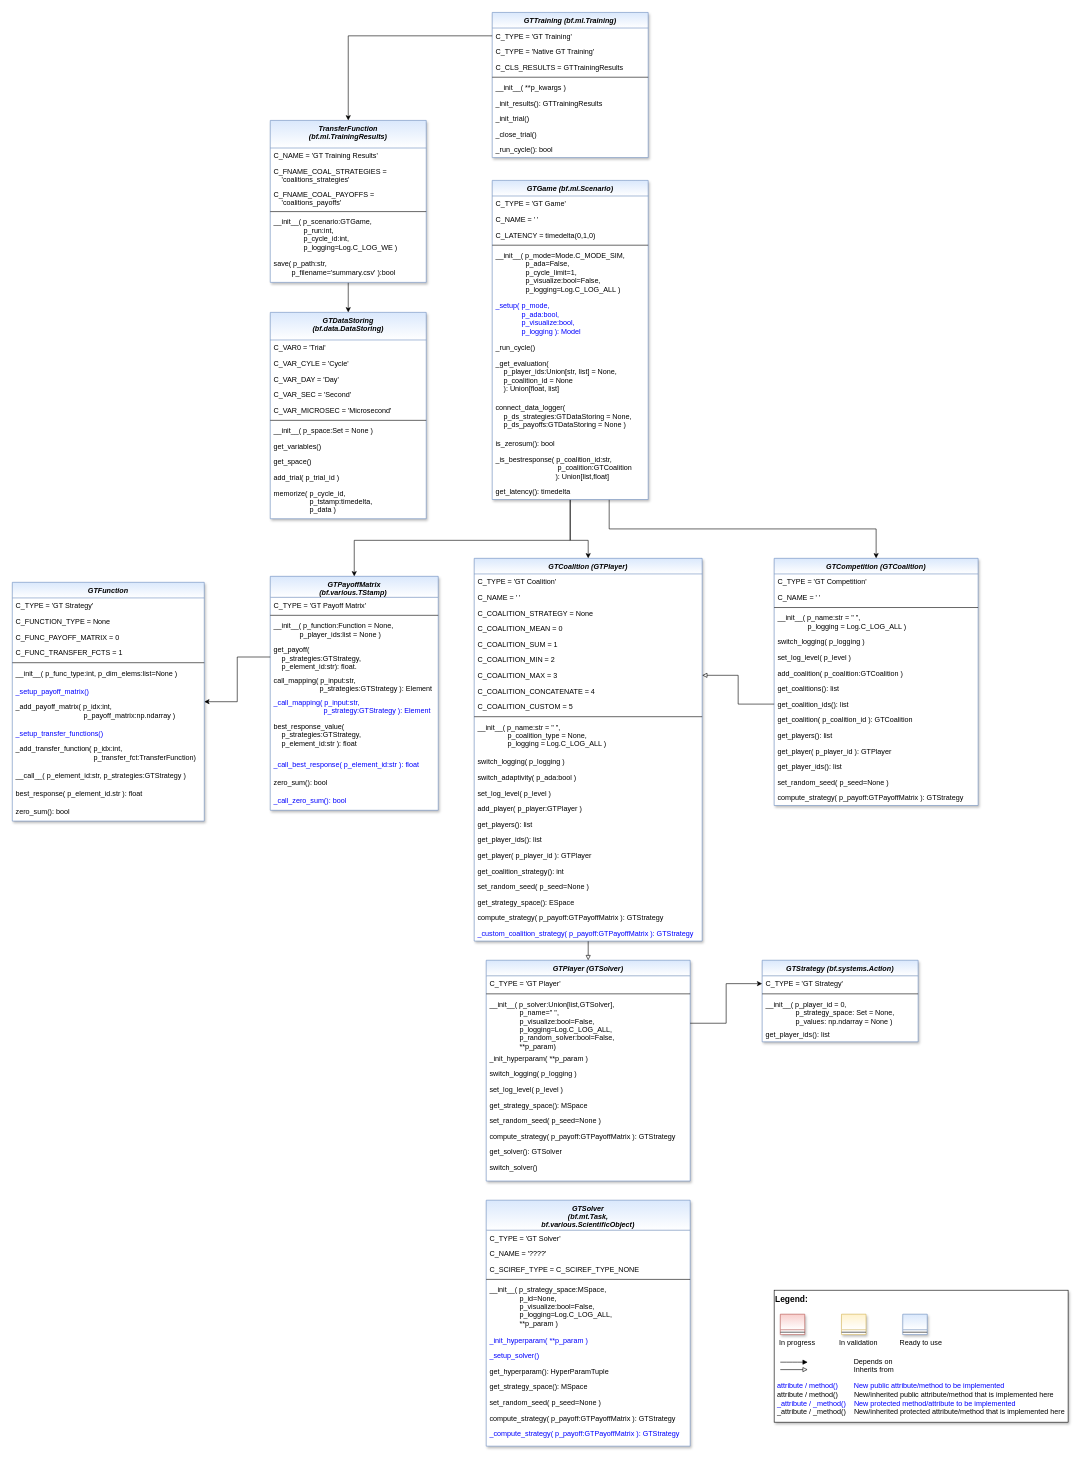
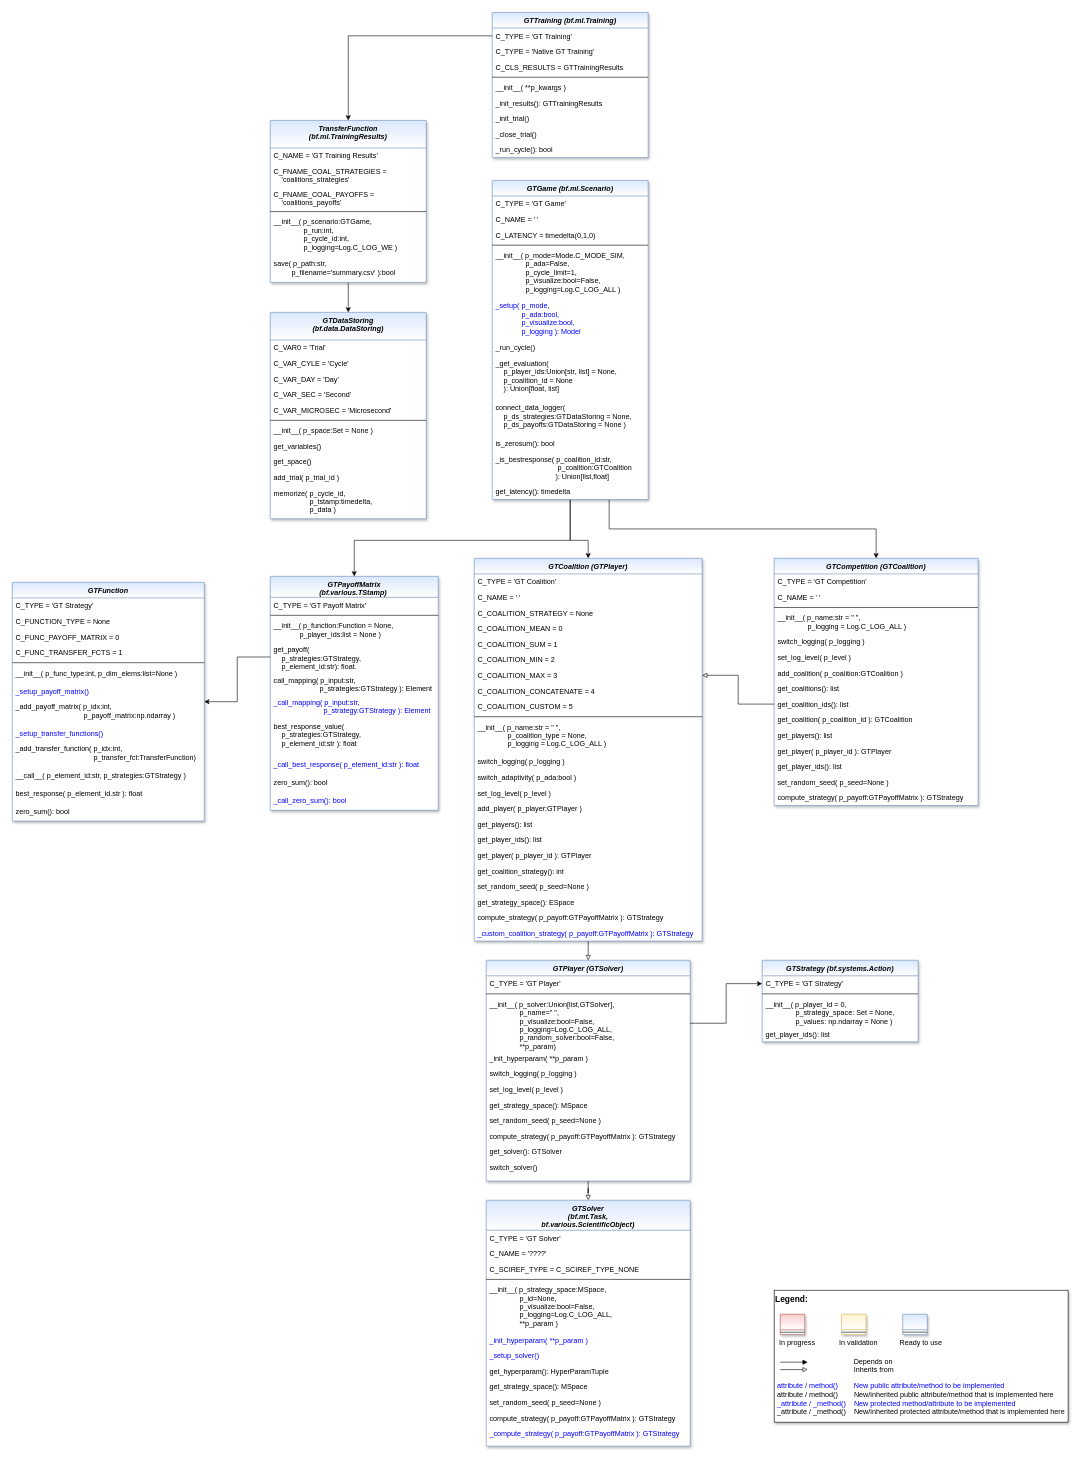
edge "GTPlayer (GTSolver)" -> "GTSolver (bf.mt.Task, bf.various.ScientificObject)": added
